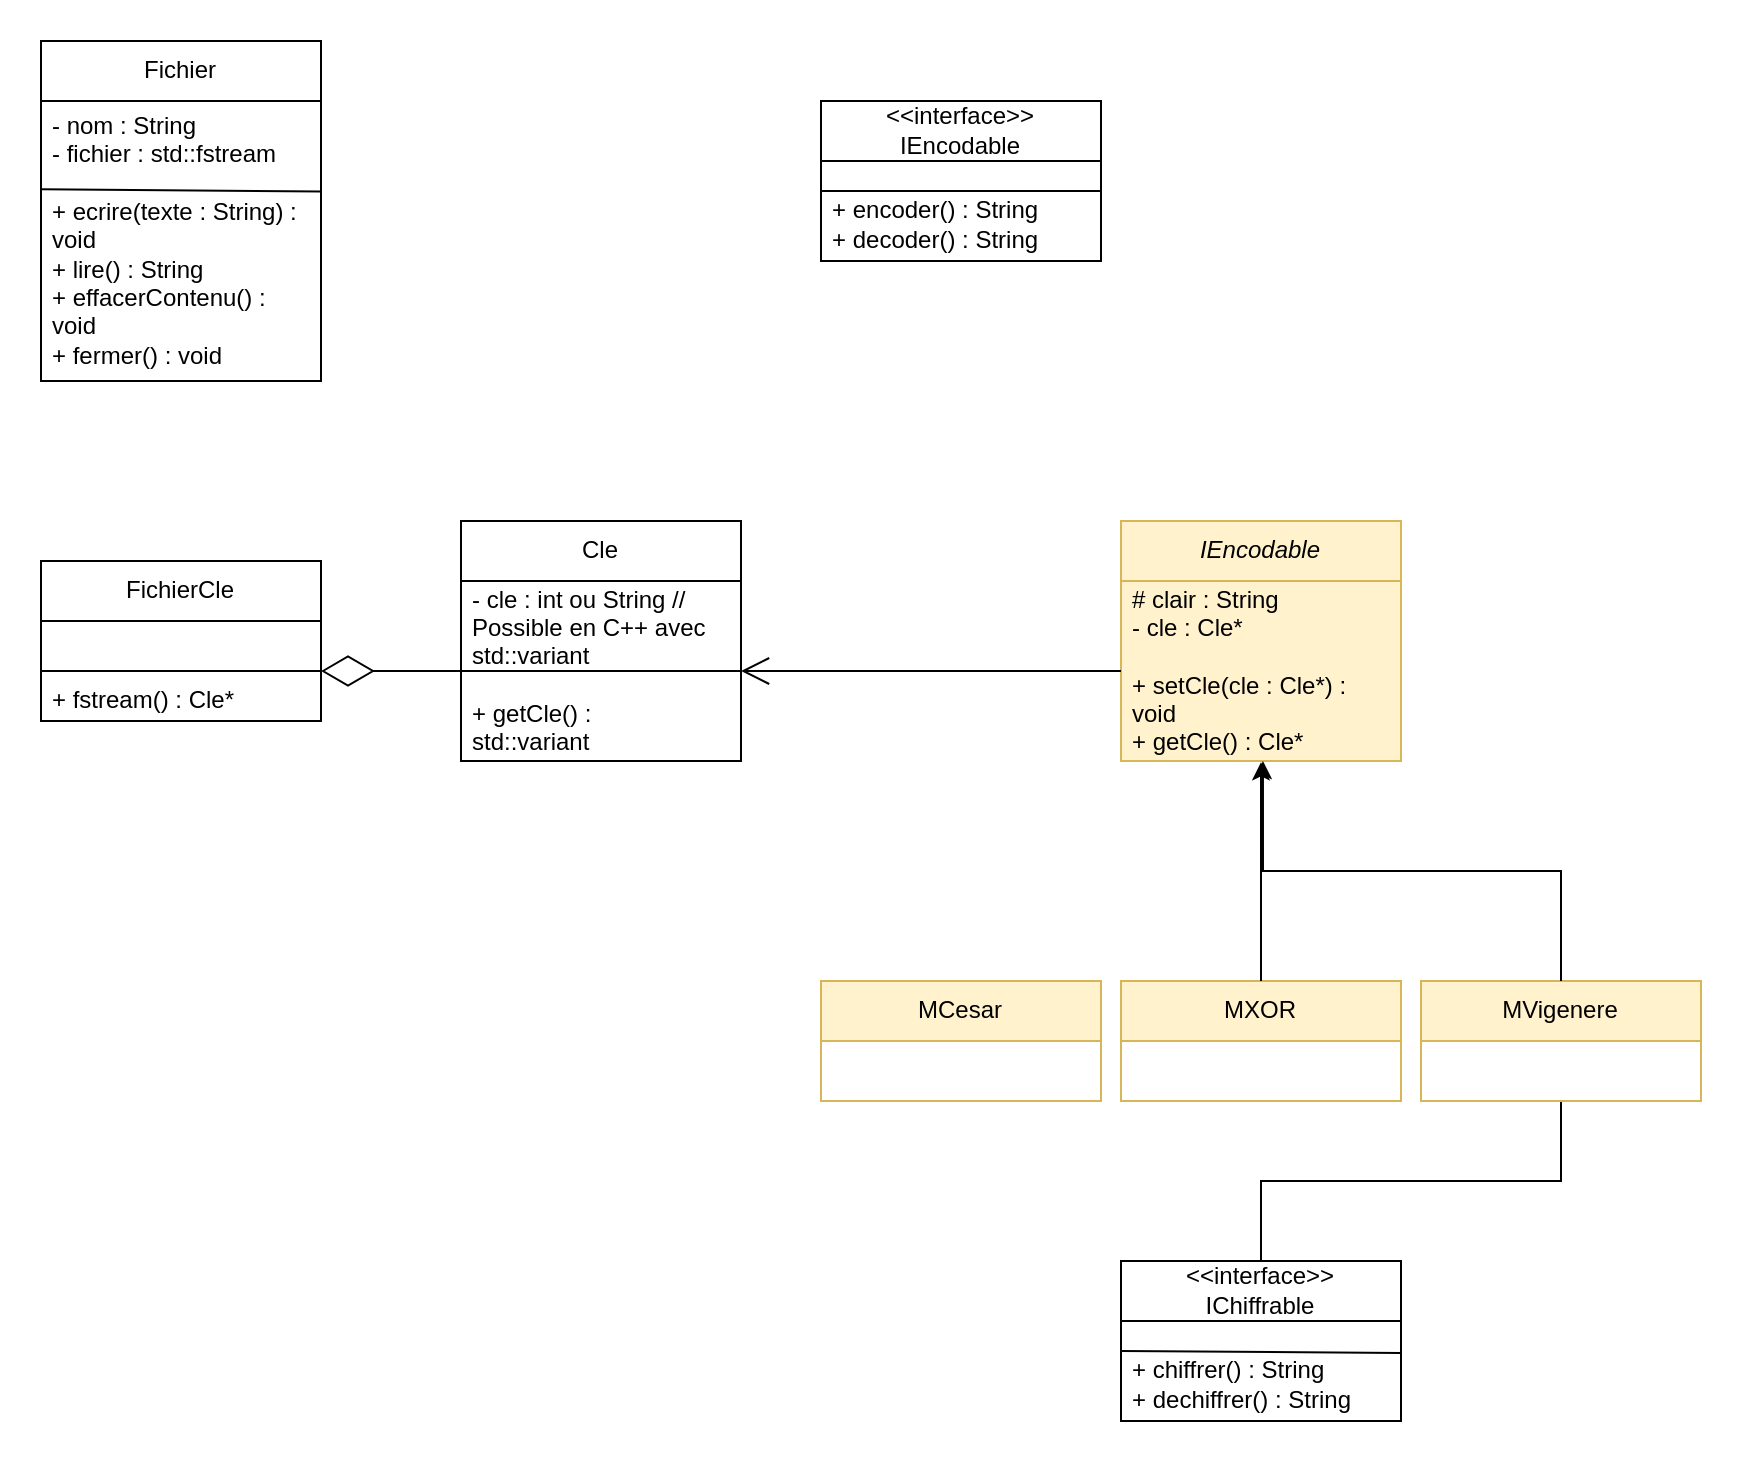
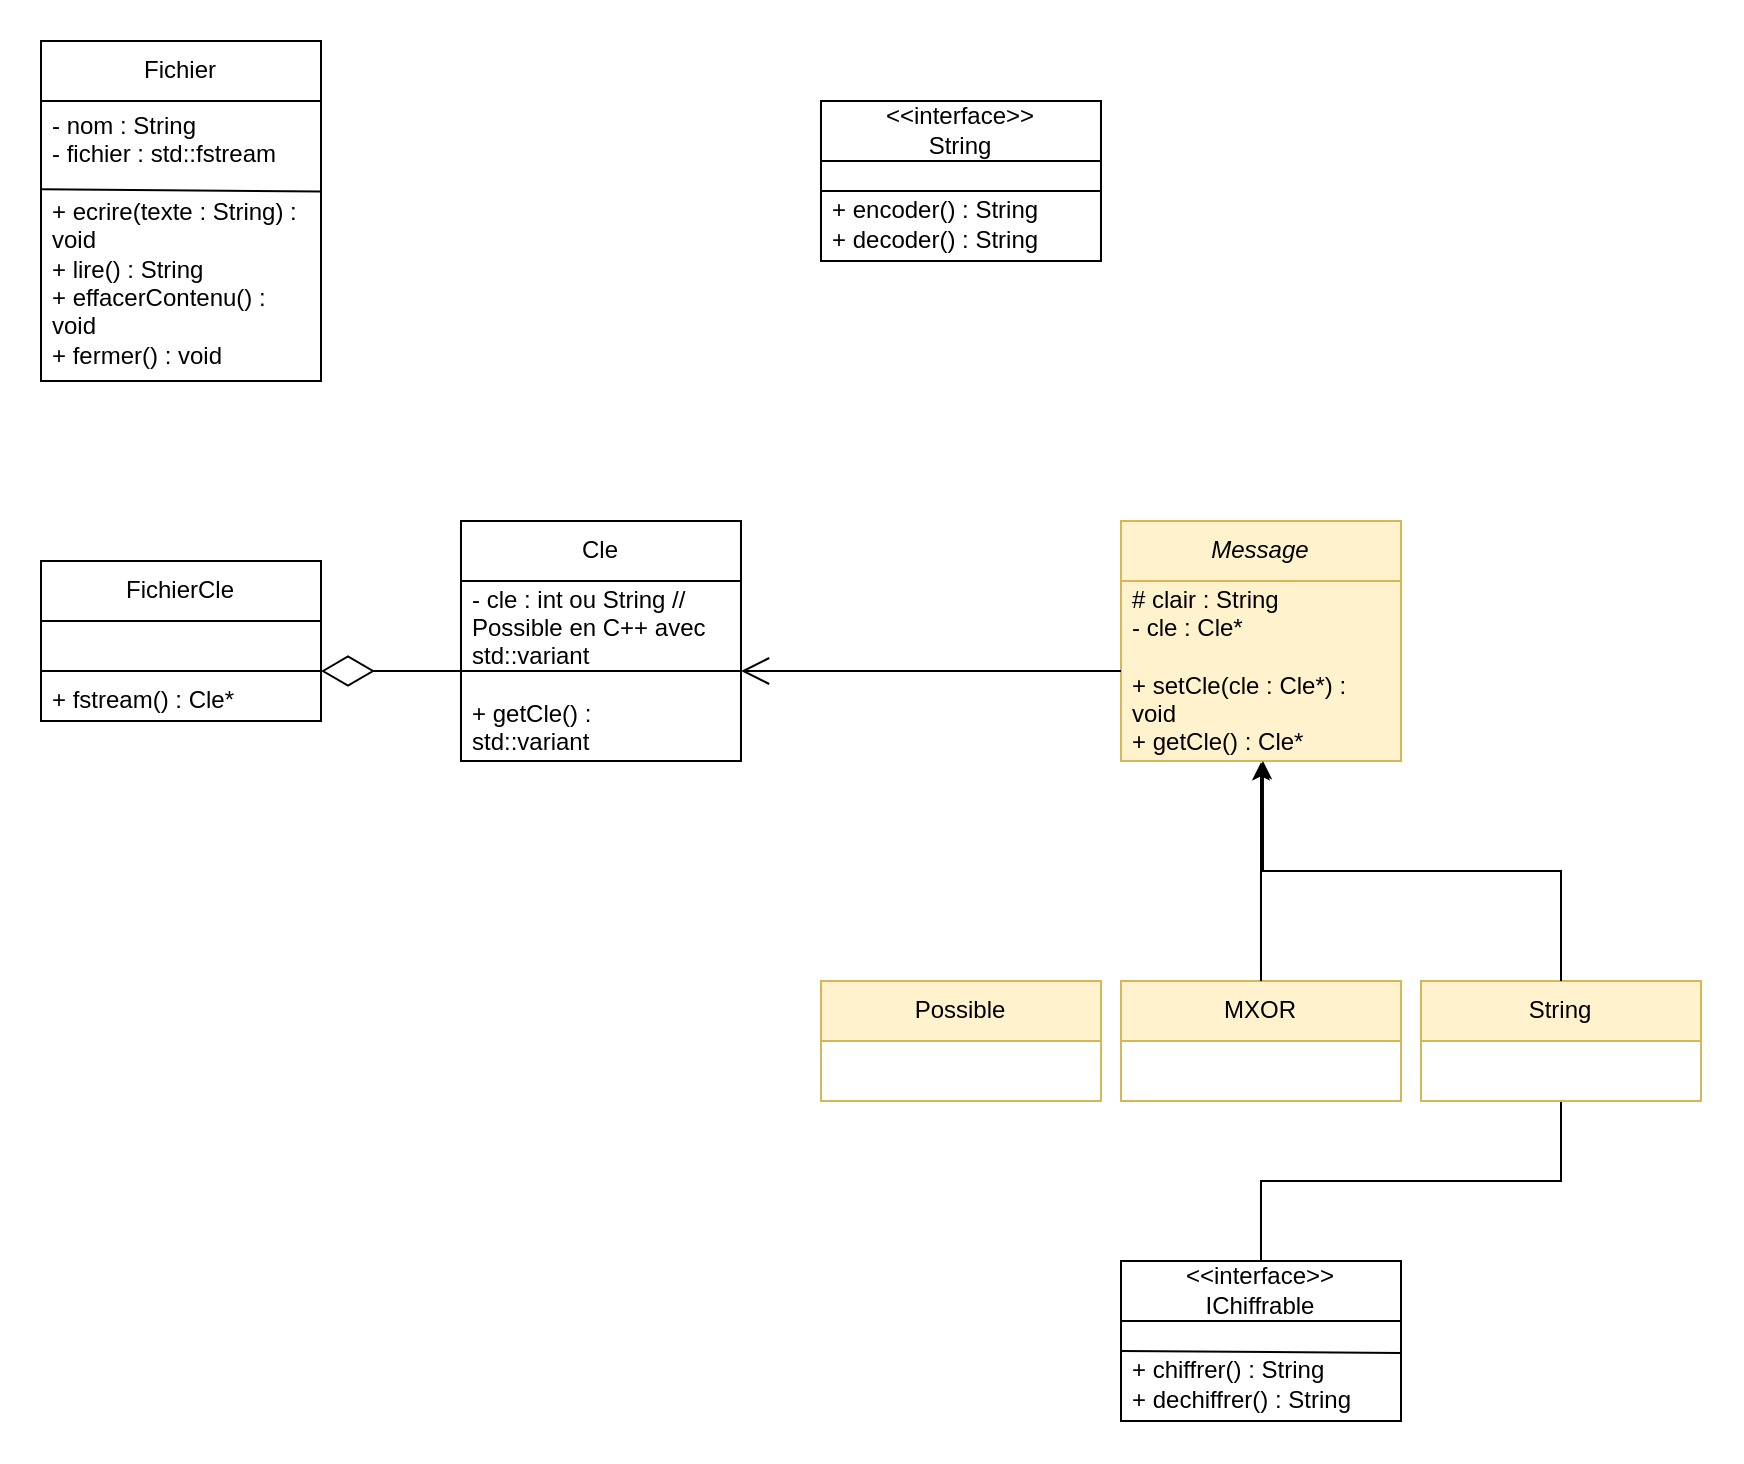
node "<<interface>> IEncodable": label "<<interface>> IEncodable" -> "<<interface>> String"
node "IEncodable": label "IEncodable" -> "Message"
node "MCesar": label "MCesar" -> "Possible"
node "MVigenere": label "MVigenere" -> "String"
